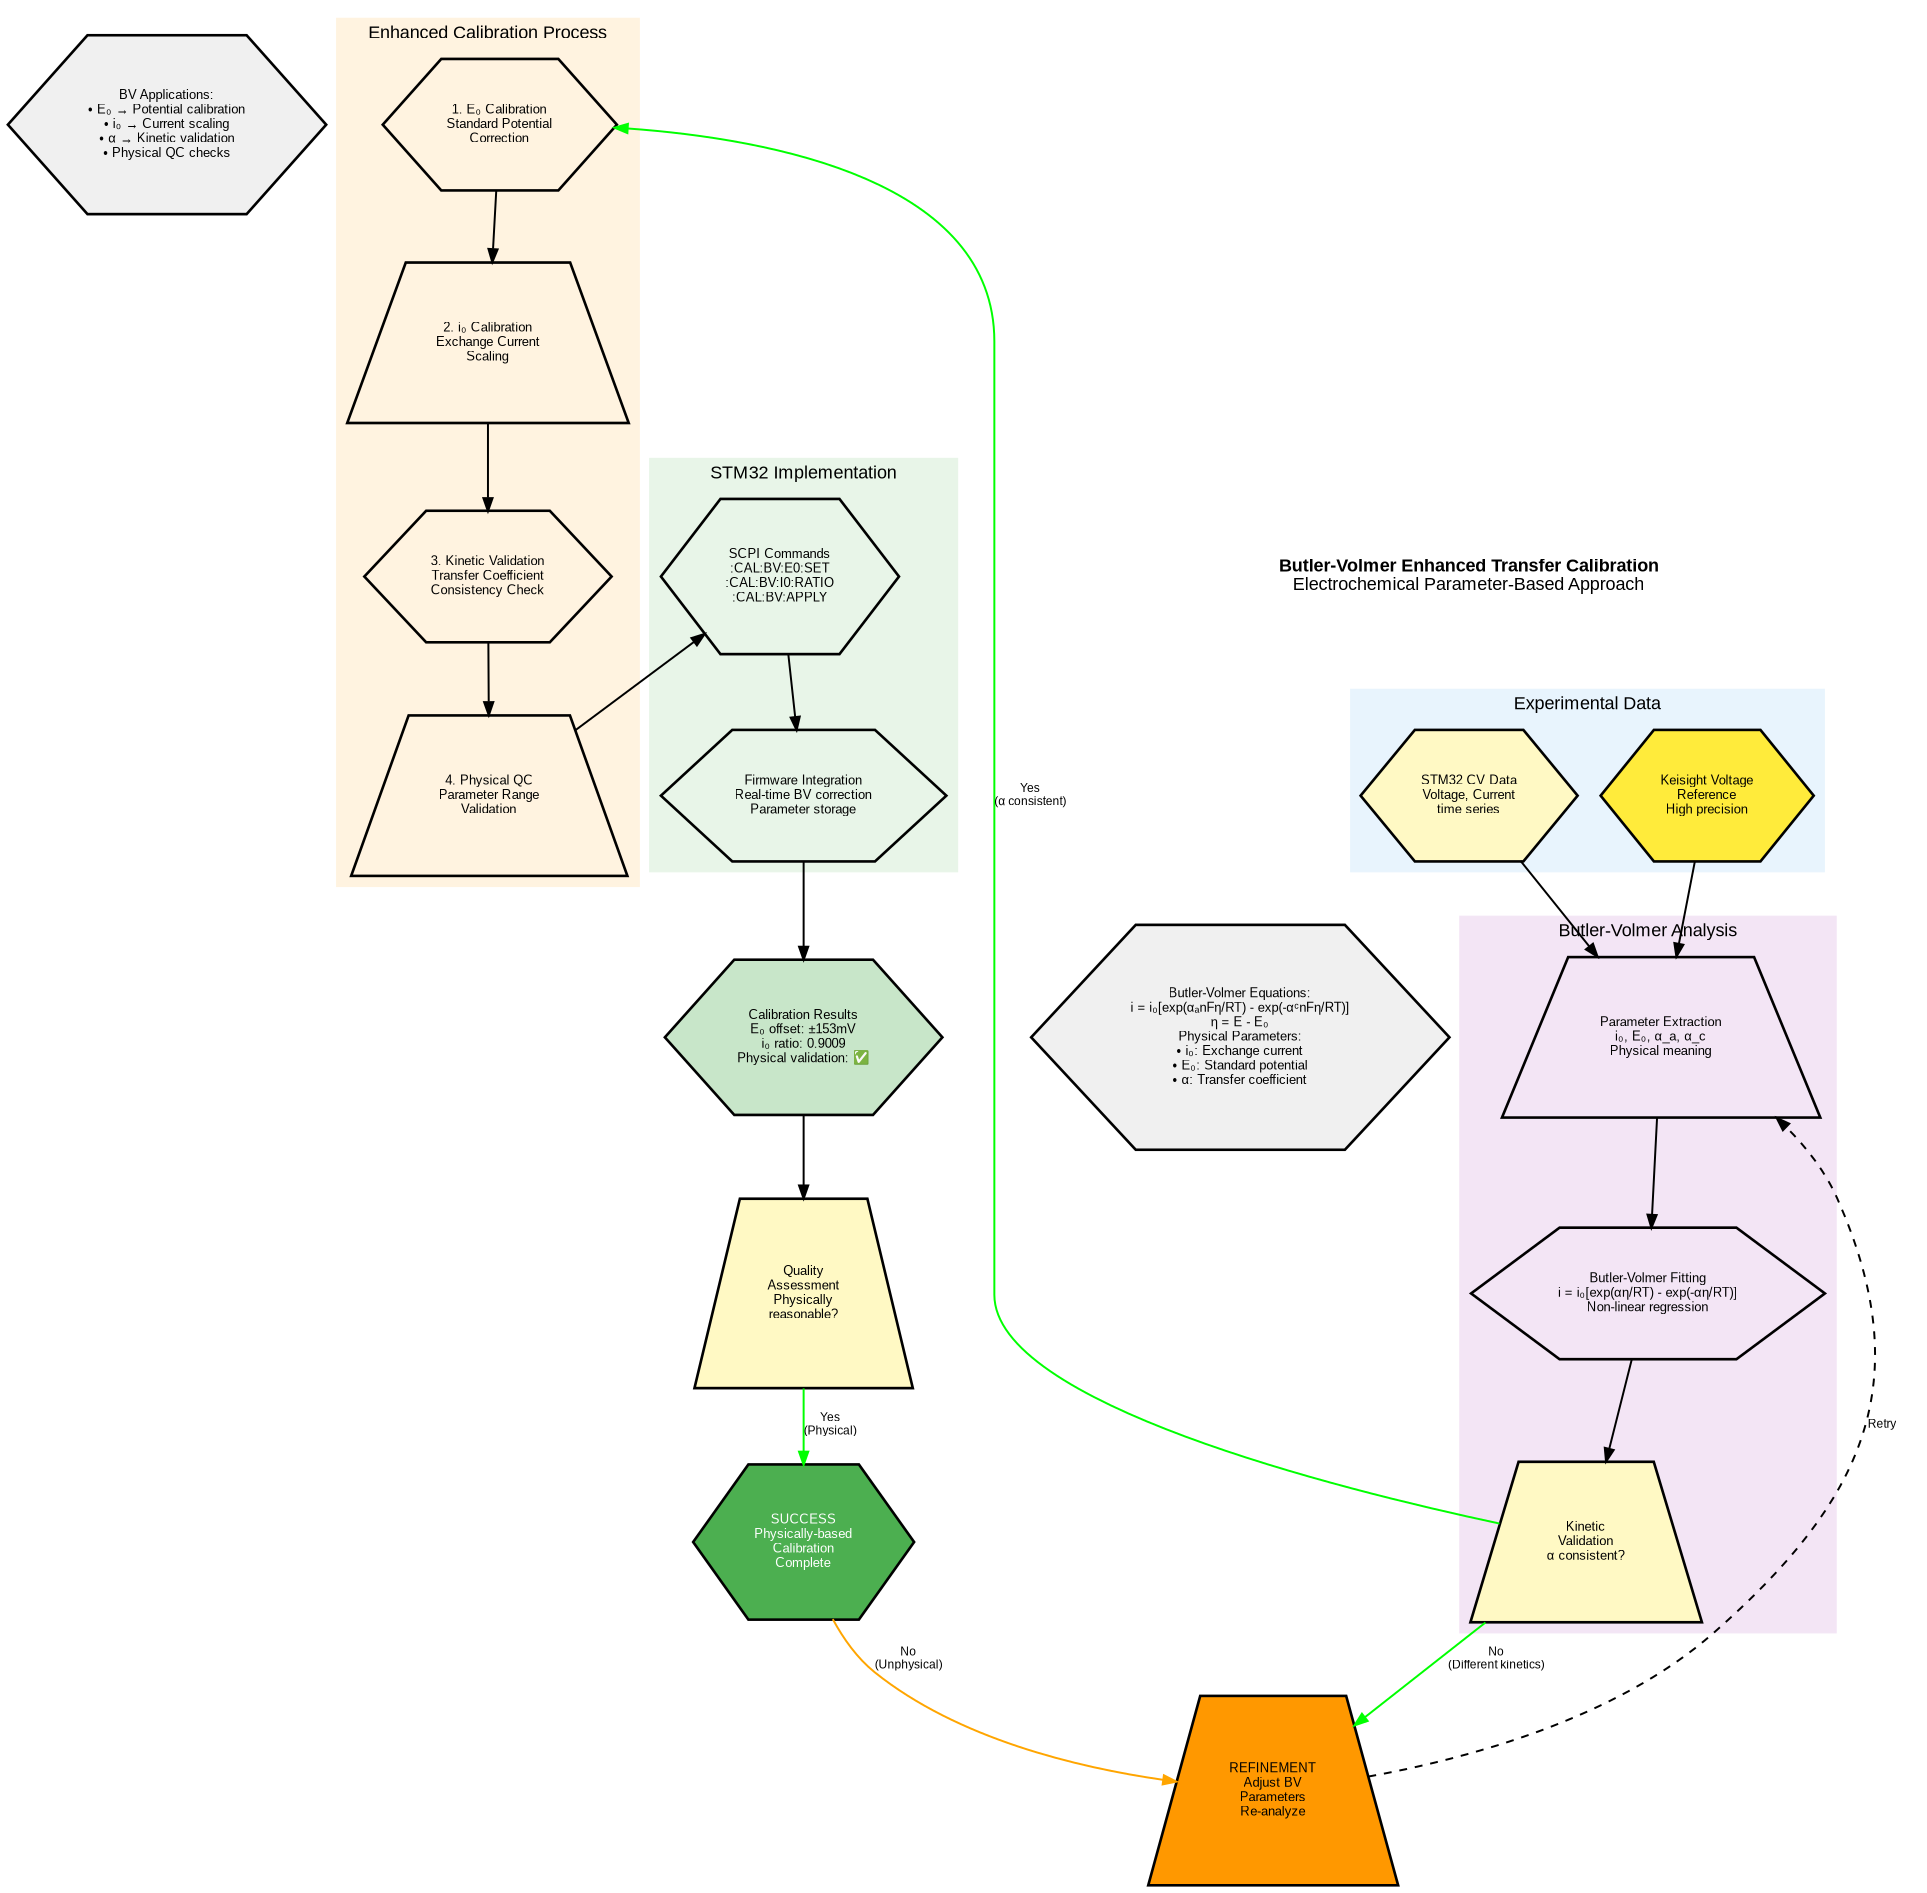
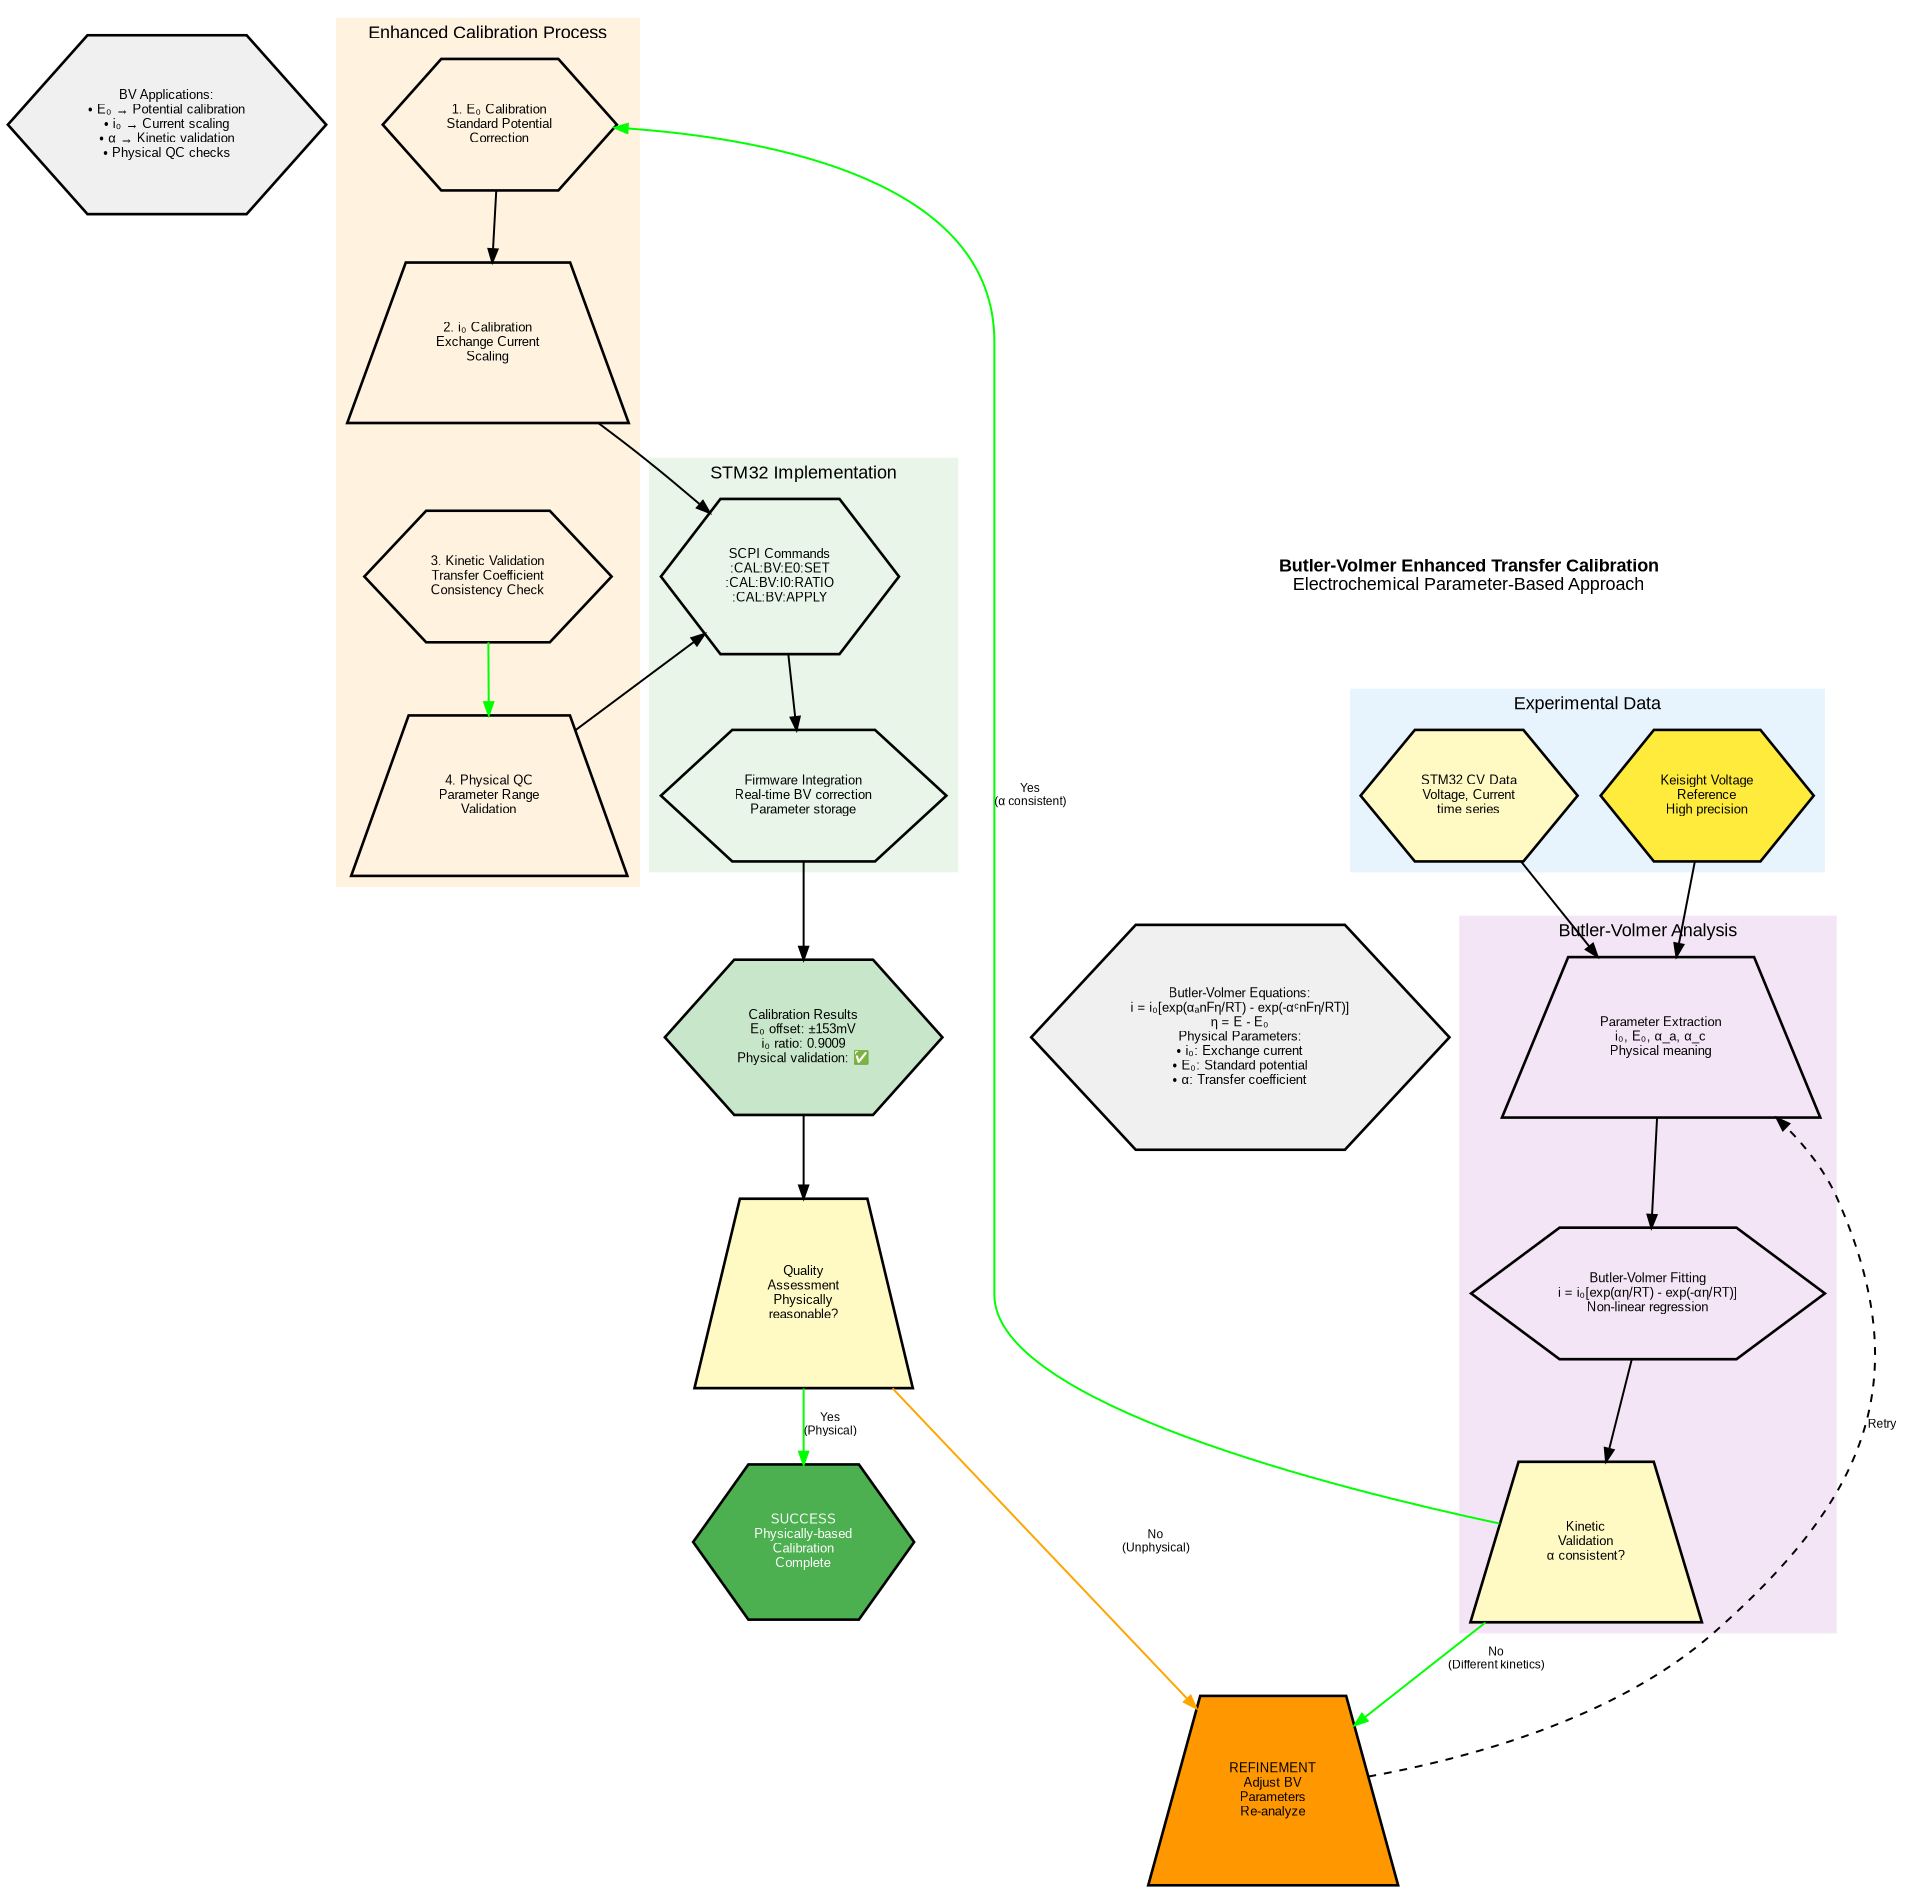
edge "2. i₀ Calibration Exchange Current Scaling" -> "3. Kinetic Validation Transfer Coefficient Consistency Check": now "2. i₀ Calibration Exchange Current Scaling" -> "SCPI Commands :CAL:BV:E0:SET :CAL:BV:I0:RATIO :CAL:BV:APPLY"
edge "3. Kinetic Validation Transfer Coefficient Consistency Check" -> "4. Physical QC Parameter Range Validation": color black -> green
edge "SUCCESS Physically-based Calibration Complete" -> "REFINEMENT Adjust BV Parameters Re-analyze": now "Quality Assessment Physically reasonable?" -> "REFINEMENT Adjust BV Parameters Re-analyze"
